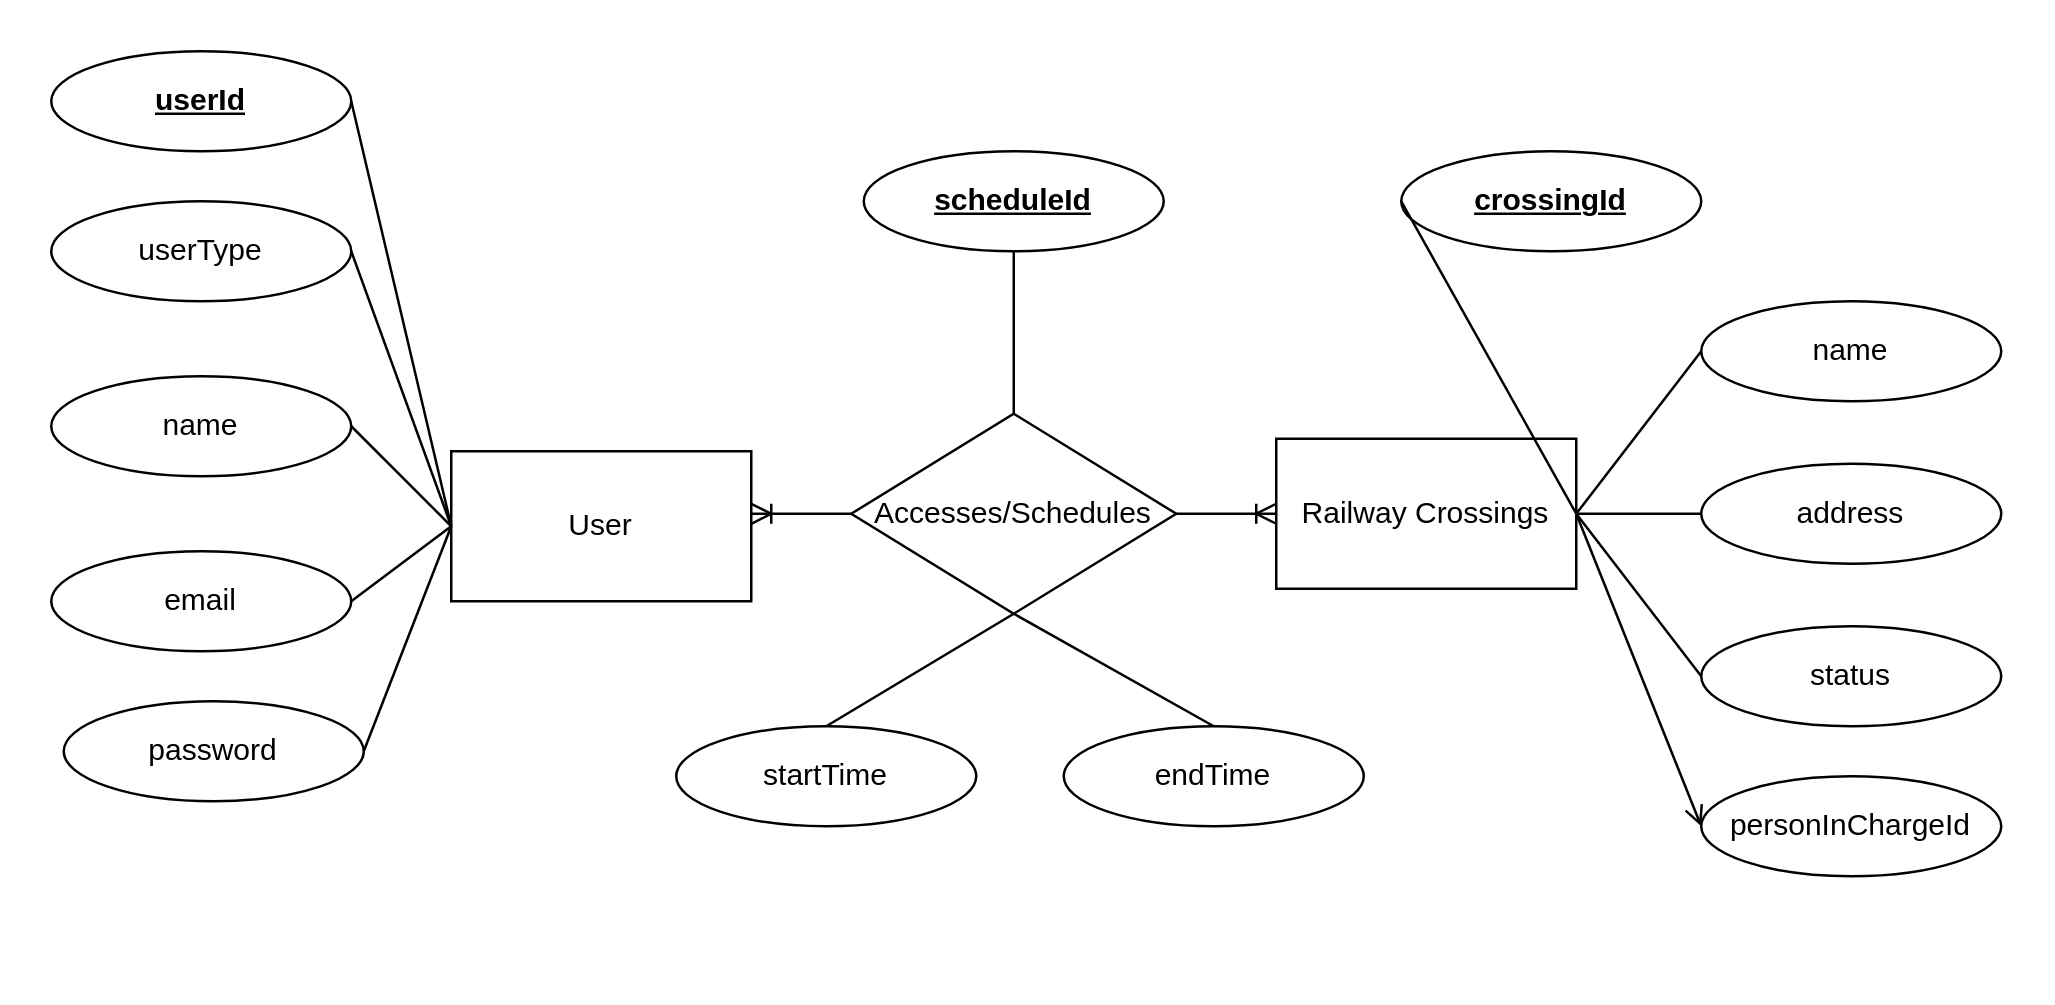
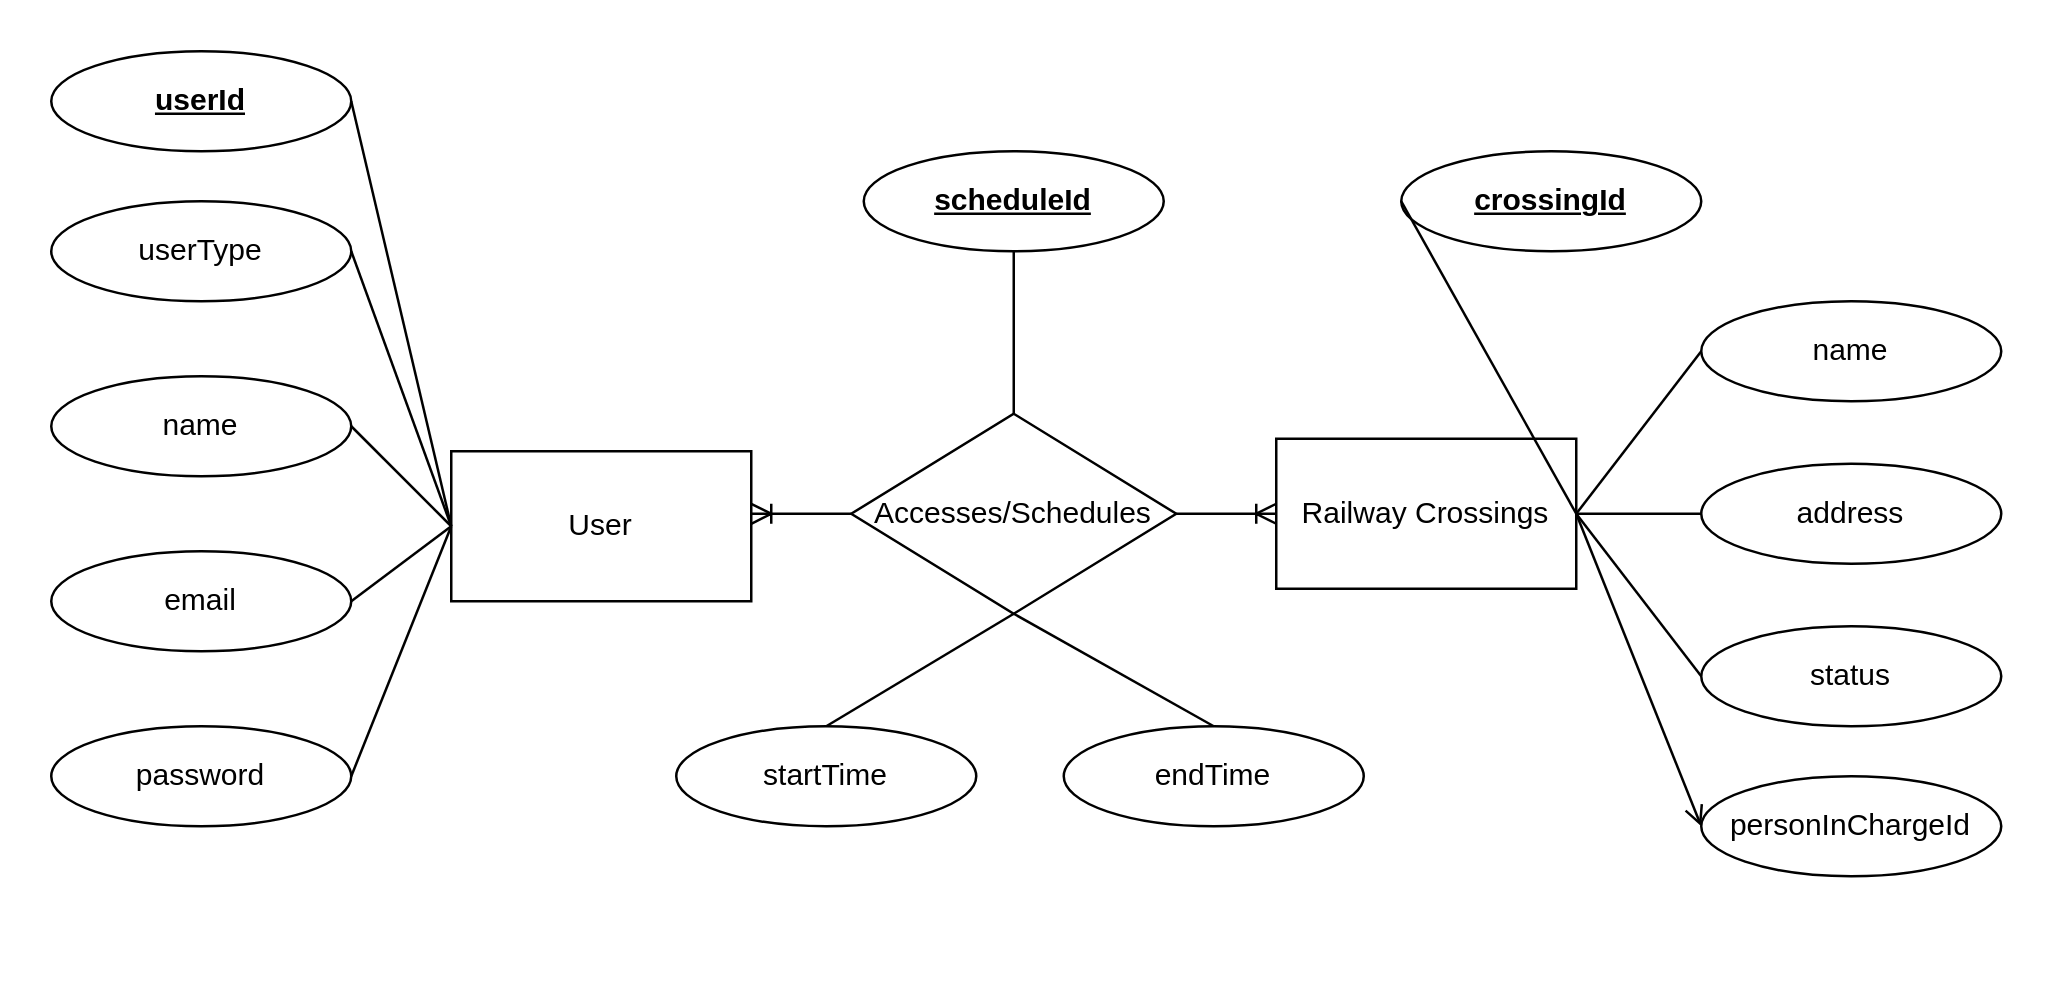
node "password": moved (214, 751) -> (201, 776)
